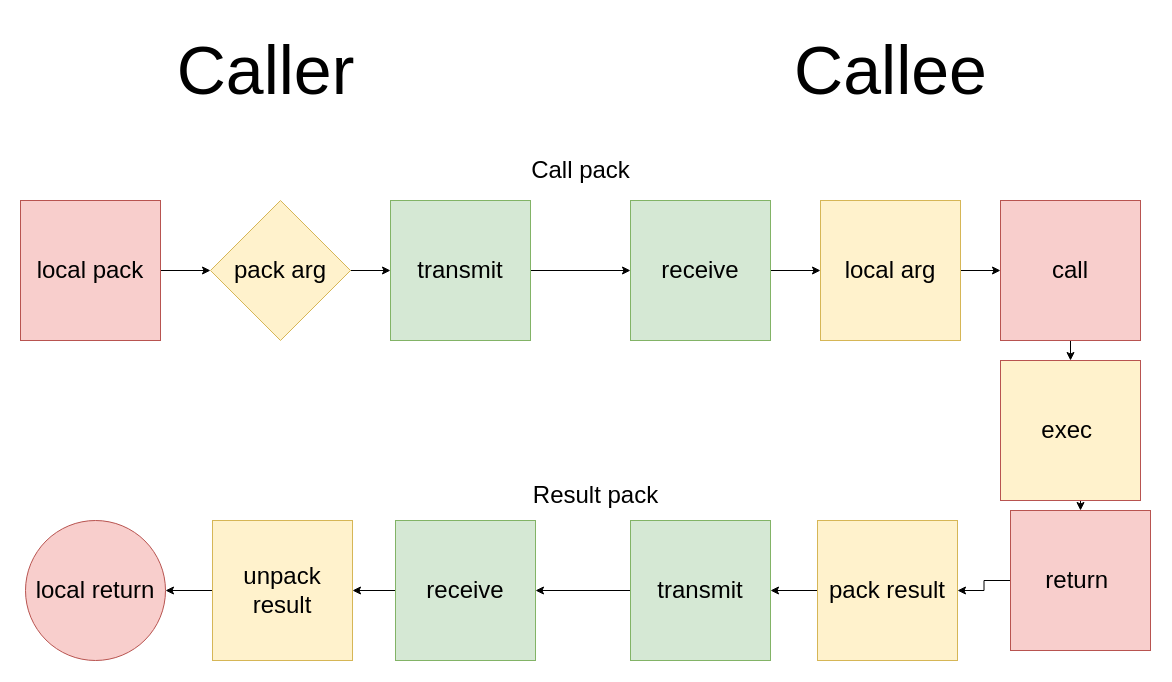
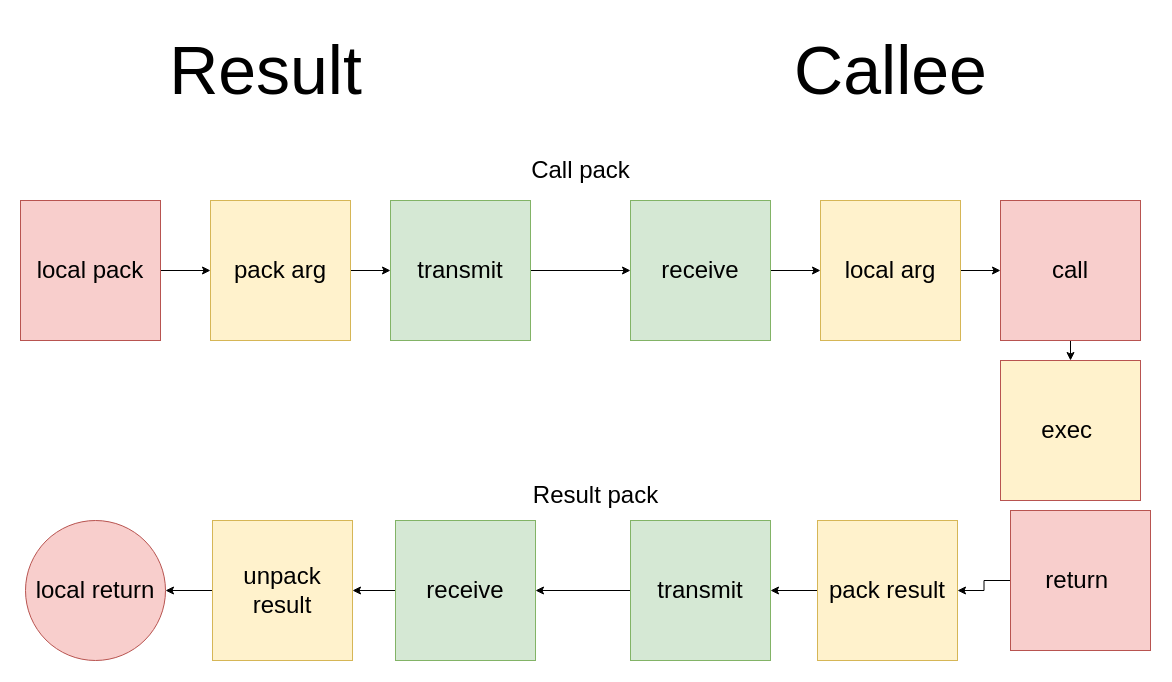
node "Caller": label "Caller" -> "Result"
node "pack arg": shape diamond -> rectangle
edge "exec" -> "return": removed
